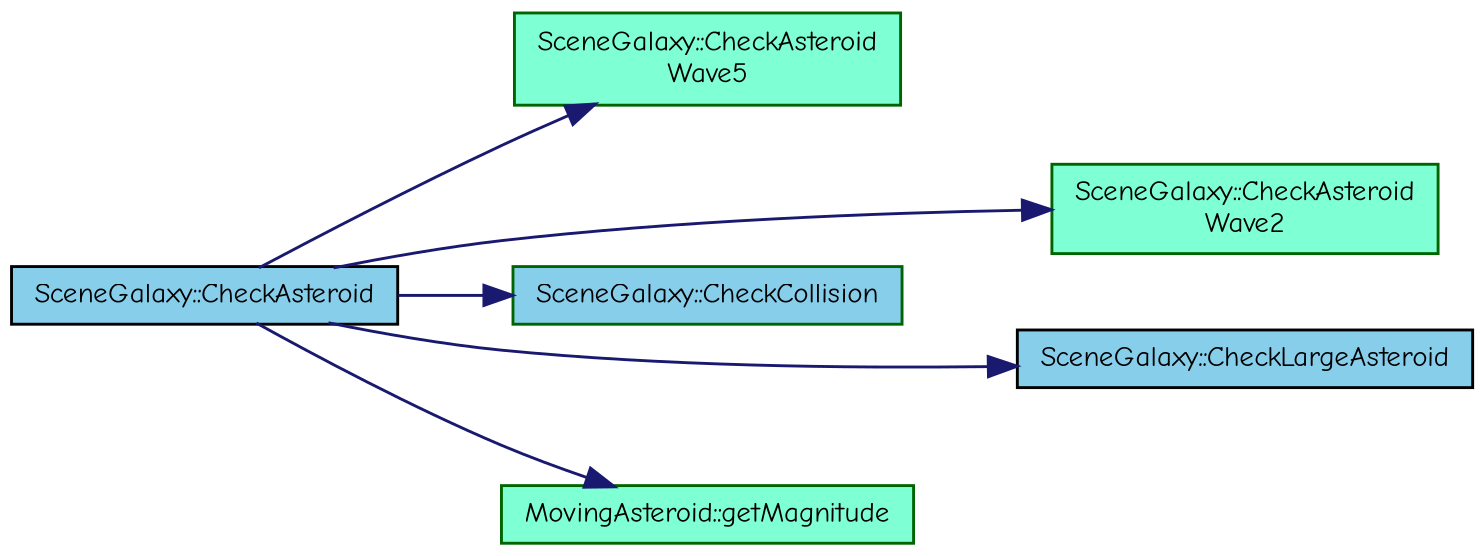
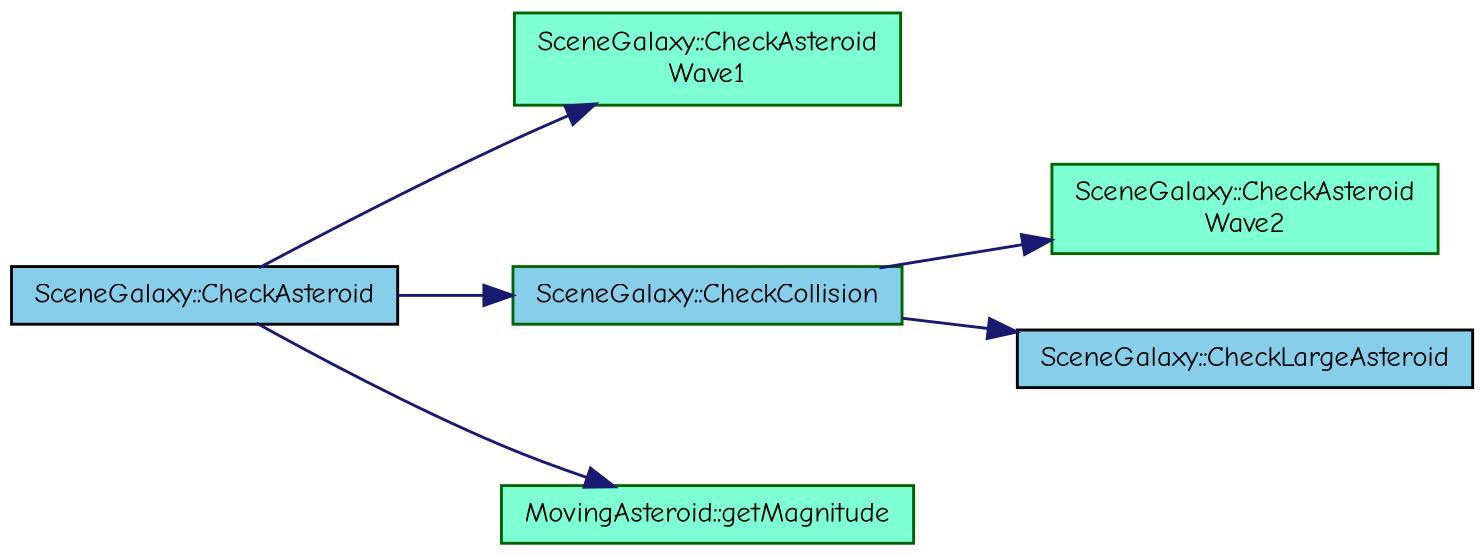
node "SceneGalaxy::CheckAsteroid Wave5": label "SceneGalaxy::CheckAsteroid Wave5" -> "SceneGalaxy::CheckAsteroid Wave1"
edge "SceneGalaxy::CheckAsteroid" -> "SceneGalaxy::CheckAsteroid Wave2": now "SceneGalaxy::CheckCollision" -> "SceneGalaxy::CheckAsteroid Wave2"
edge "SceneGalaxy::CheckAsteroid" -> "SceneGalaxy::CheckLargeAsteroid": now "SceneGalaxy::CheckCollision" -> "SceneGalaxy::CheckLargeAsteroid"
